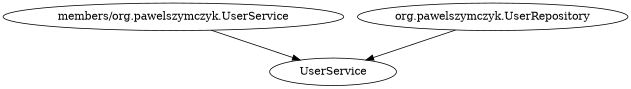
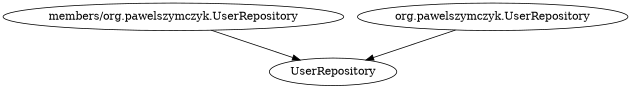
node "members/org.pawelszymczyk.UserService": label "members/org.pawelszymczyk.UserService" -> "members/org.pawelszymczyk.UserRepository"
node "UserService": label "UserService" -> "UserRepository"
